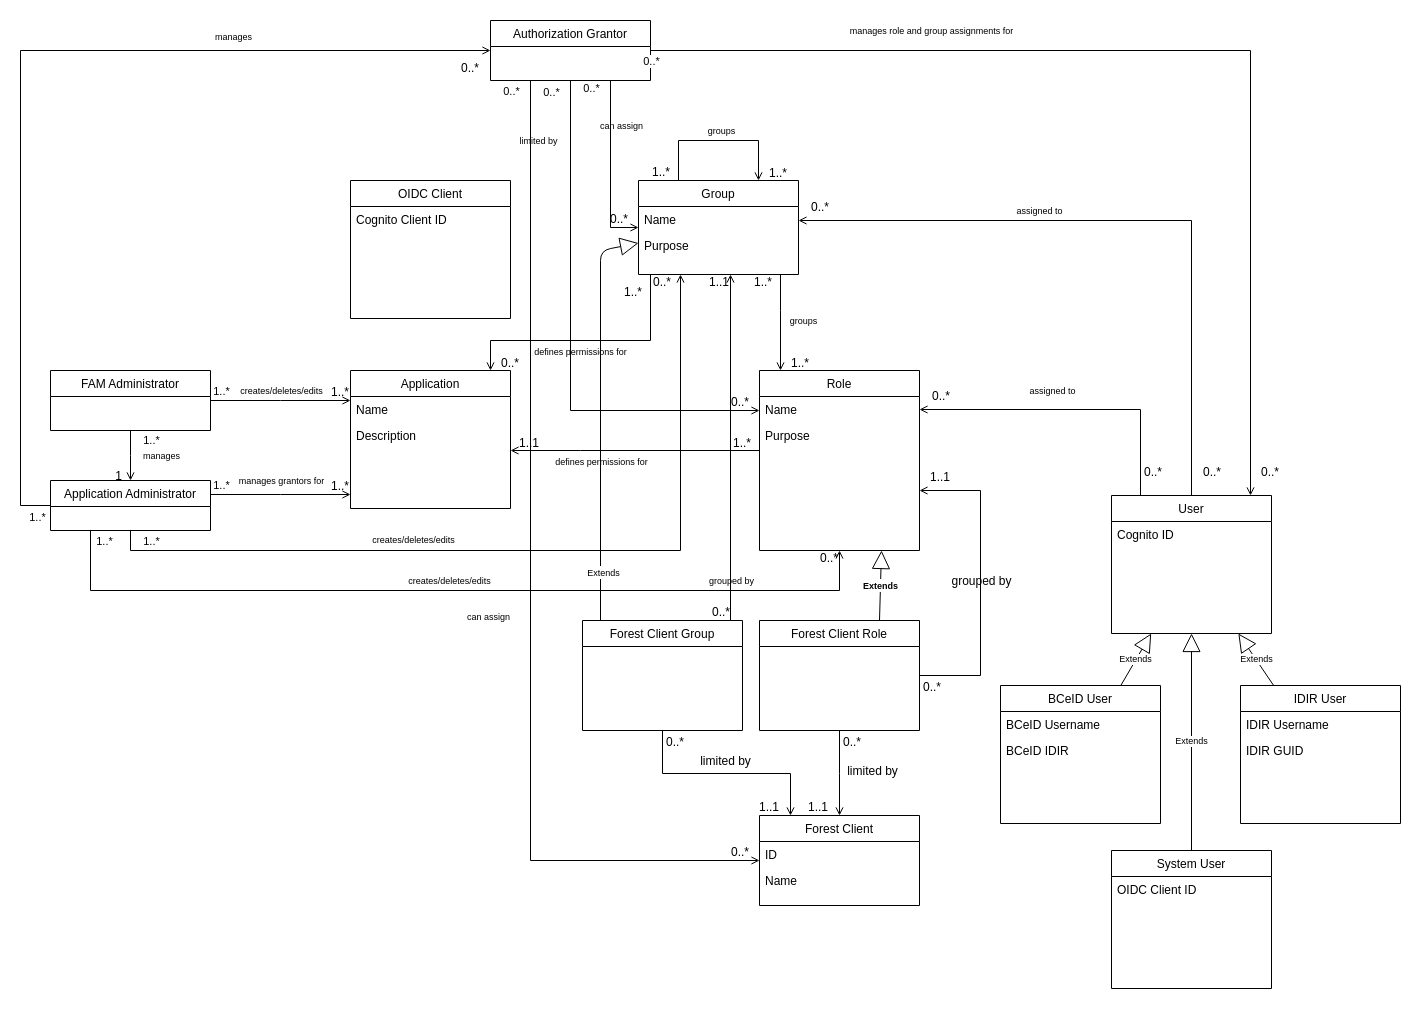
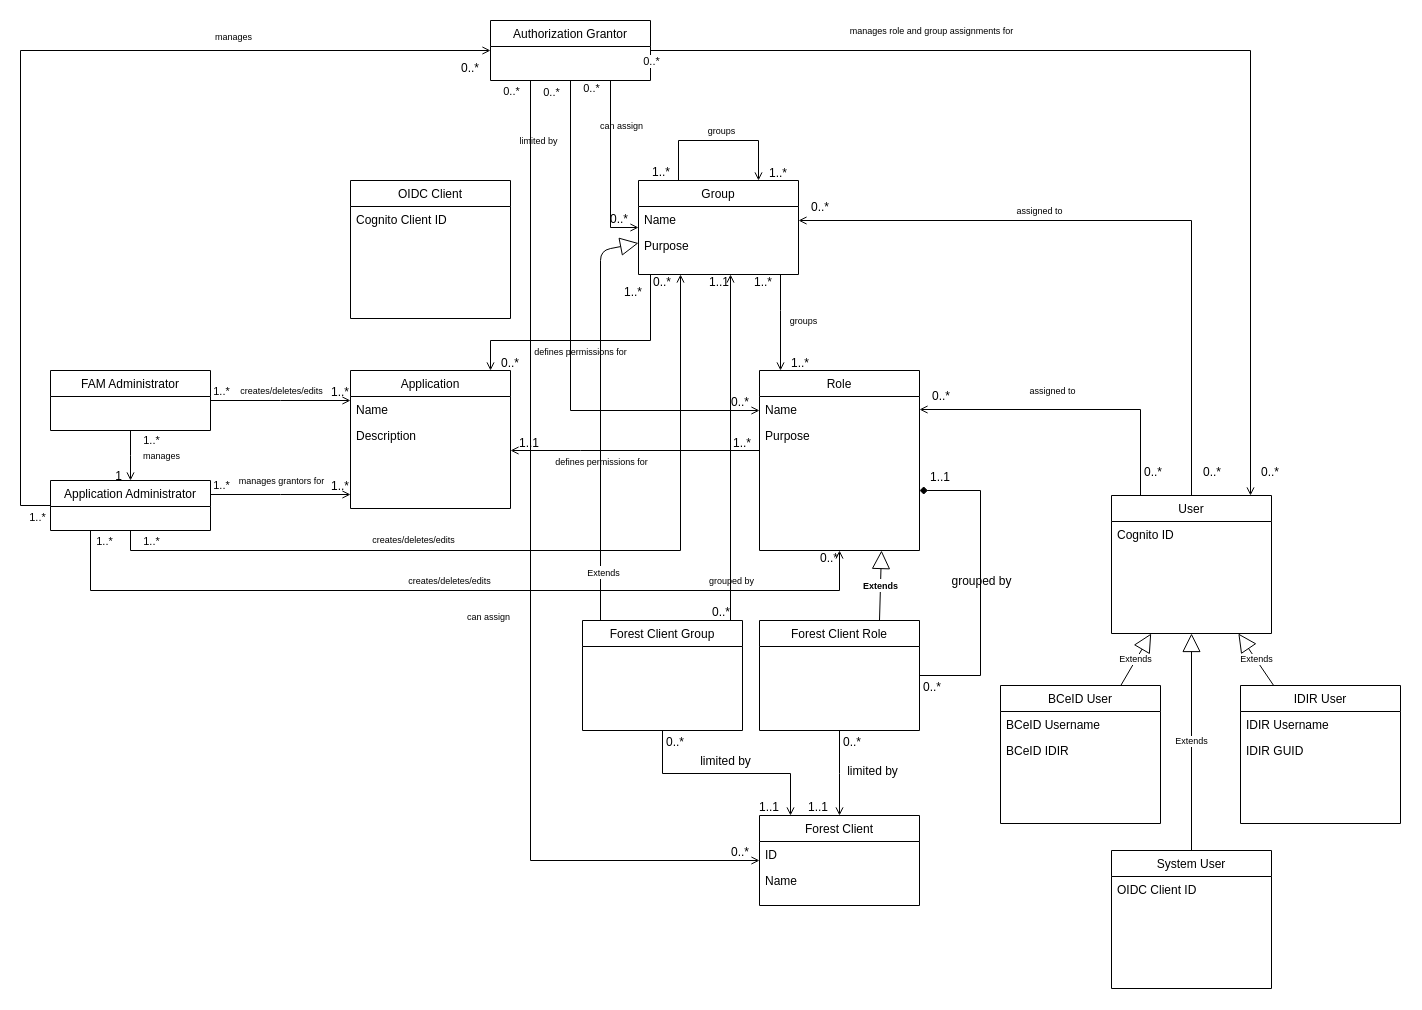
edge "Forest Client Role" -> "Role": arrowhead open -> diamond
